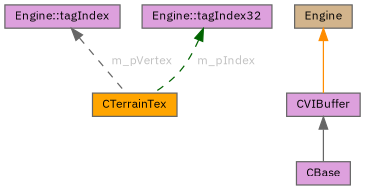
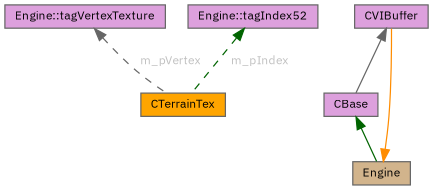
node "Engine::tagIndex": label "Engine::tagIndex" -> "Engine::tagVertexTexture"
node "Engine::tagIndex32": label "Engine::tagIndex32" -> "Engine::tagIndex52"
edge "Engine" -> "CBase": added
